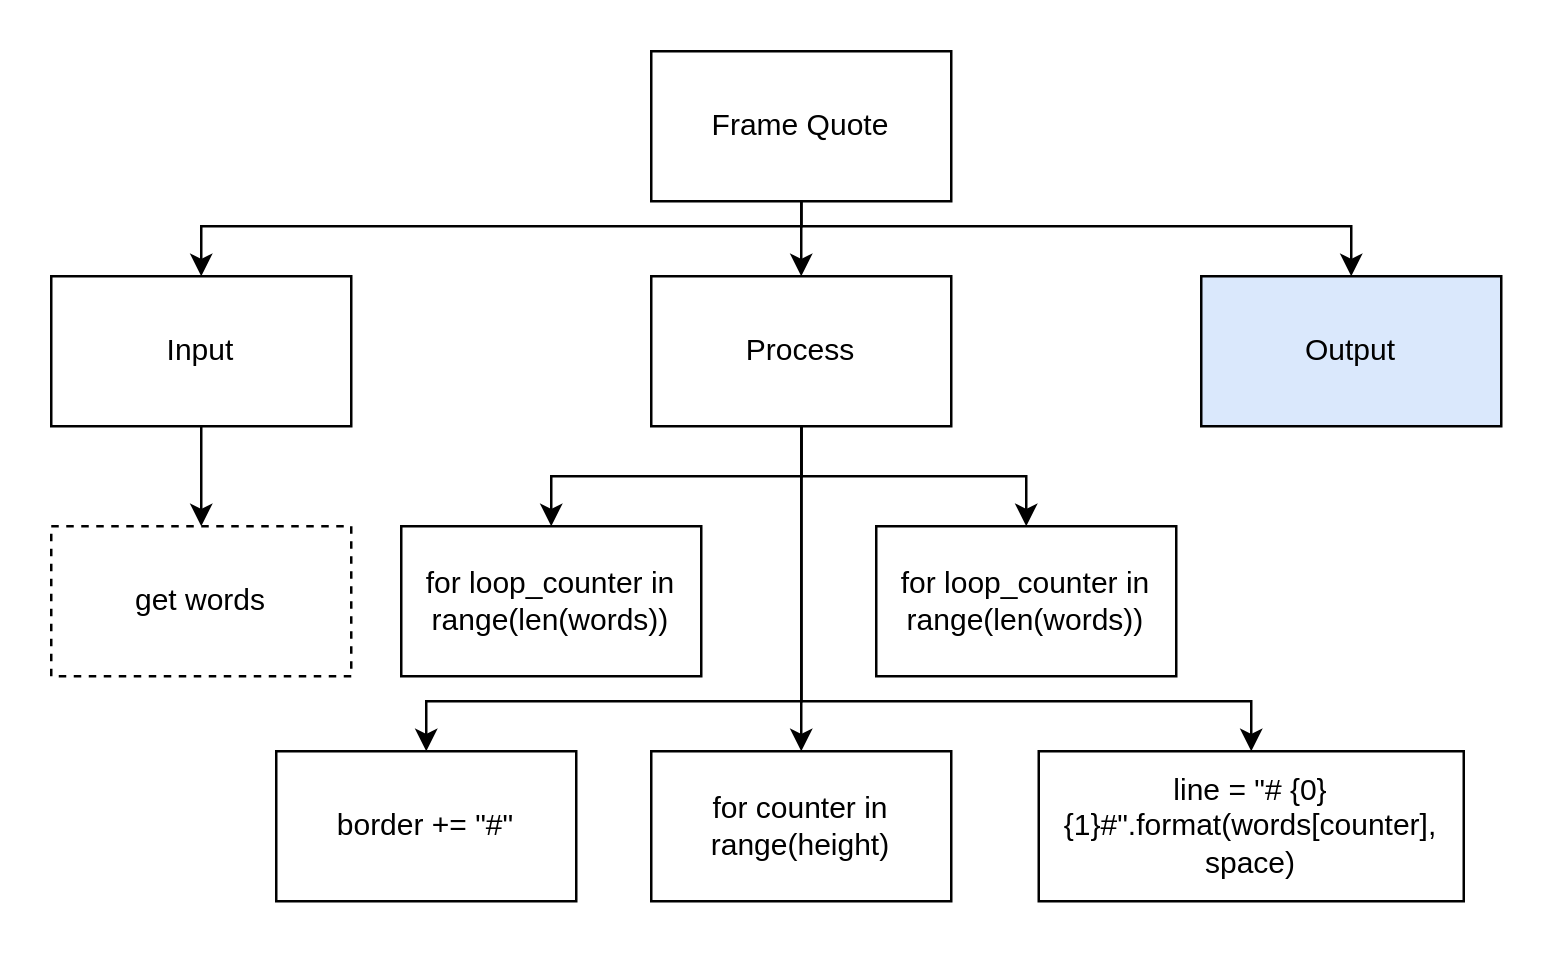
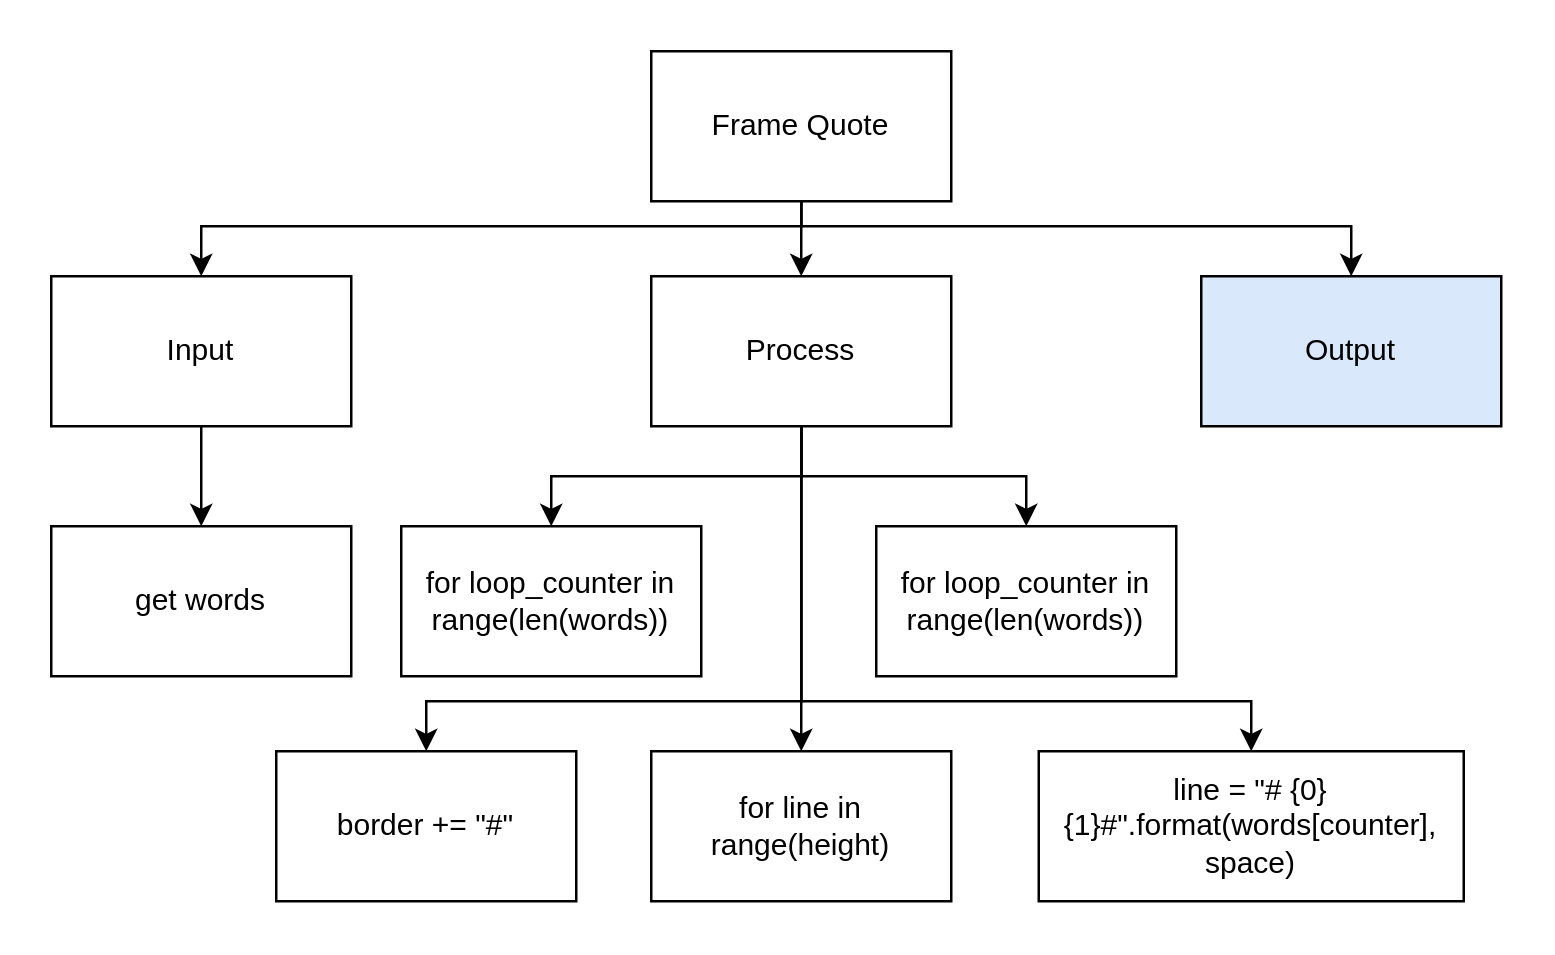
node "get words": style dashed -> solid
node "for counter in range(height)": label "for counter in range(height)" -> "for line in range(height)"
